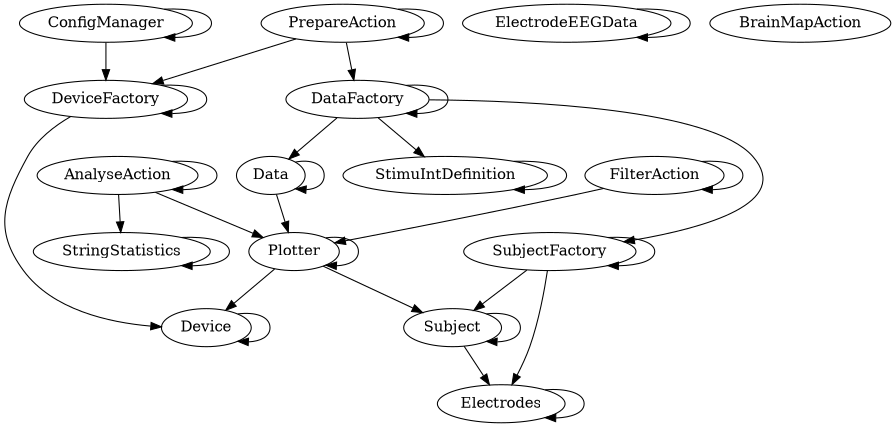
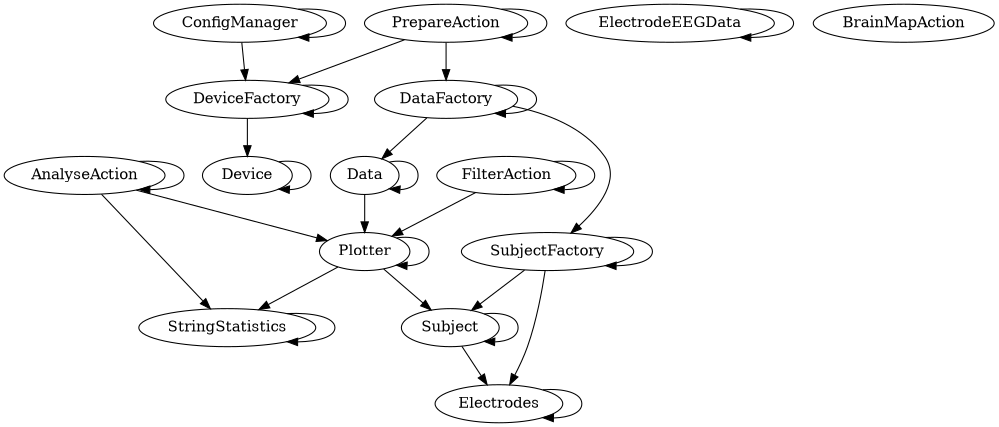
node "StimuIntDefinition": removed
edge "Plotter" -> "Device": now "Plotter" -> "StringStatistics"
